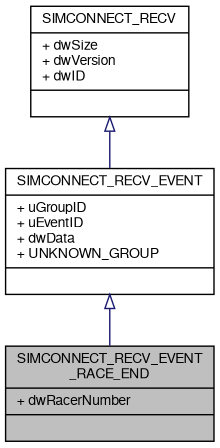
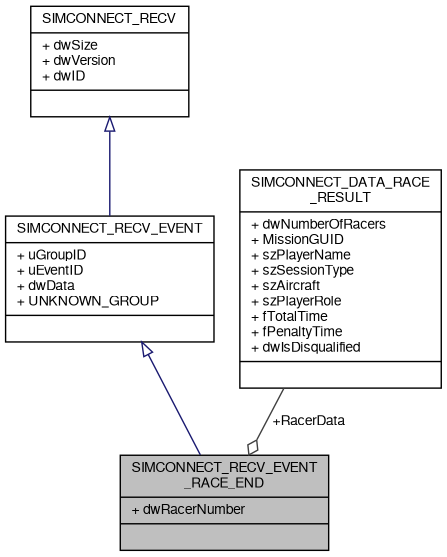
node "SIMCONNECT_DATA_RACE": added
